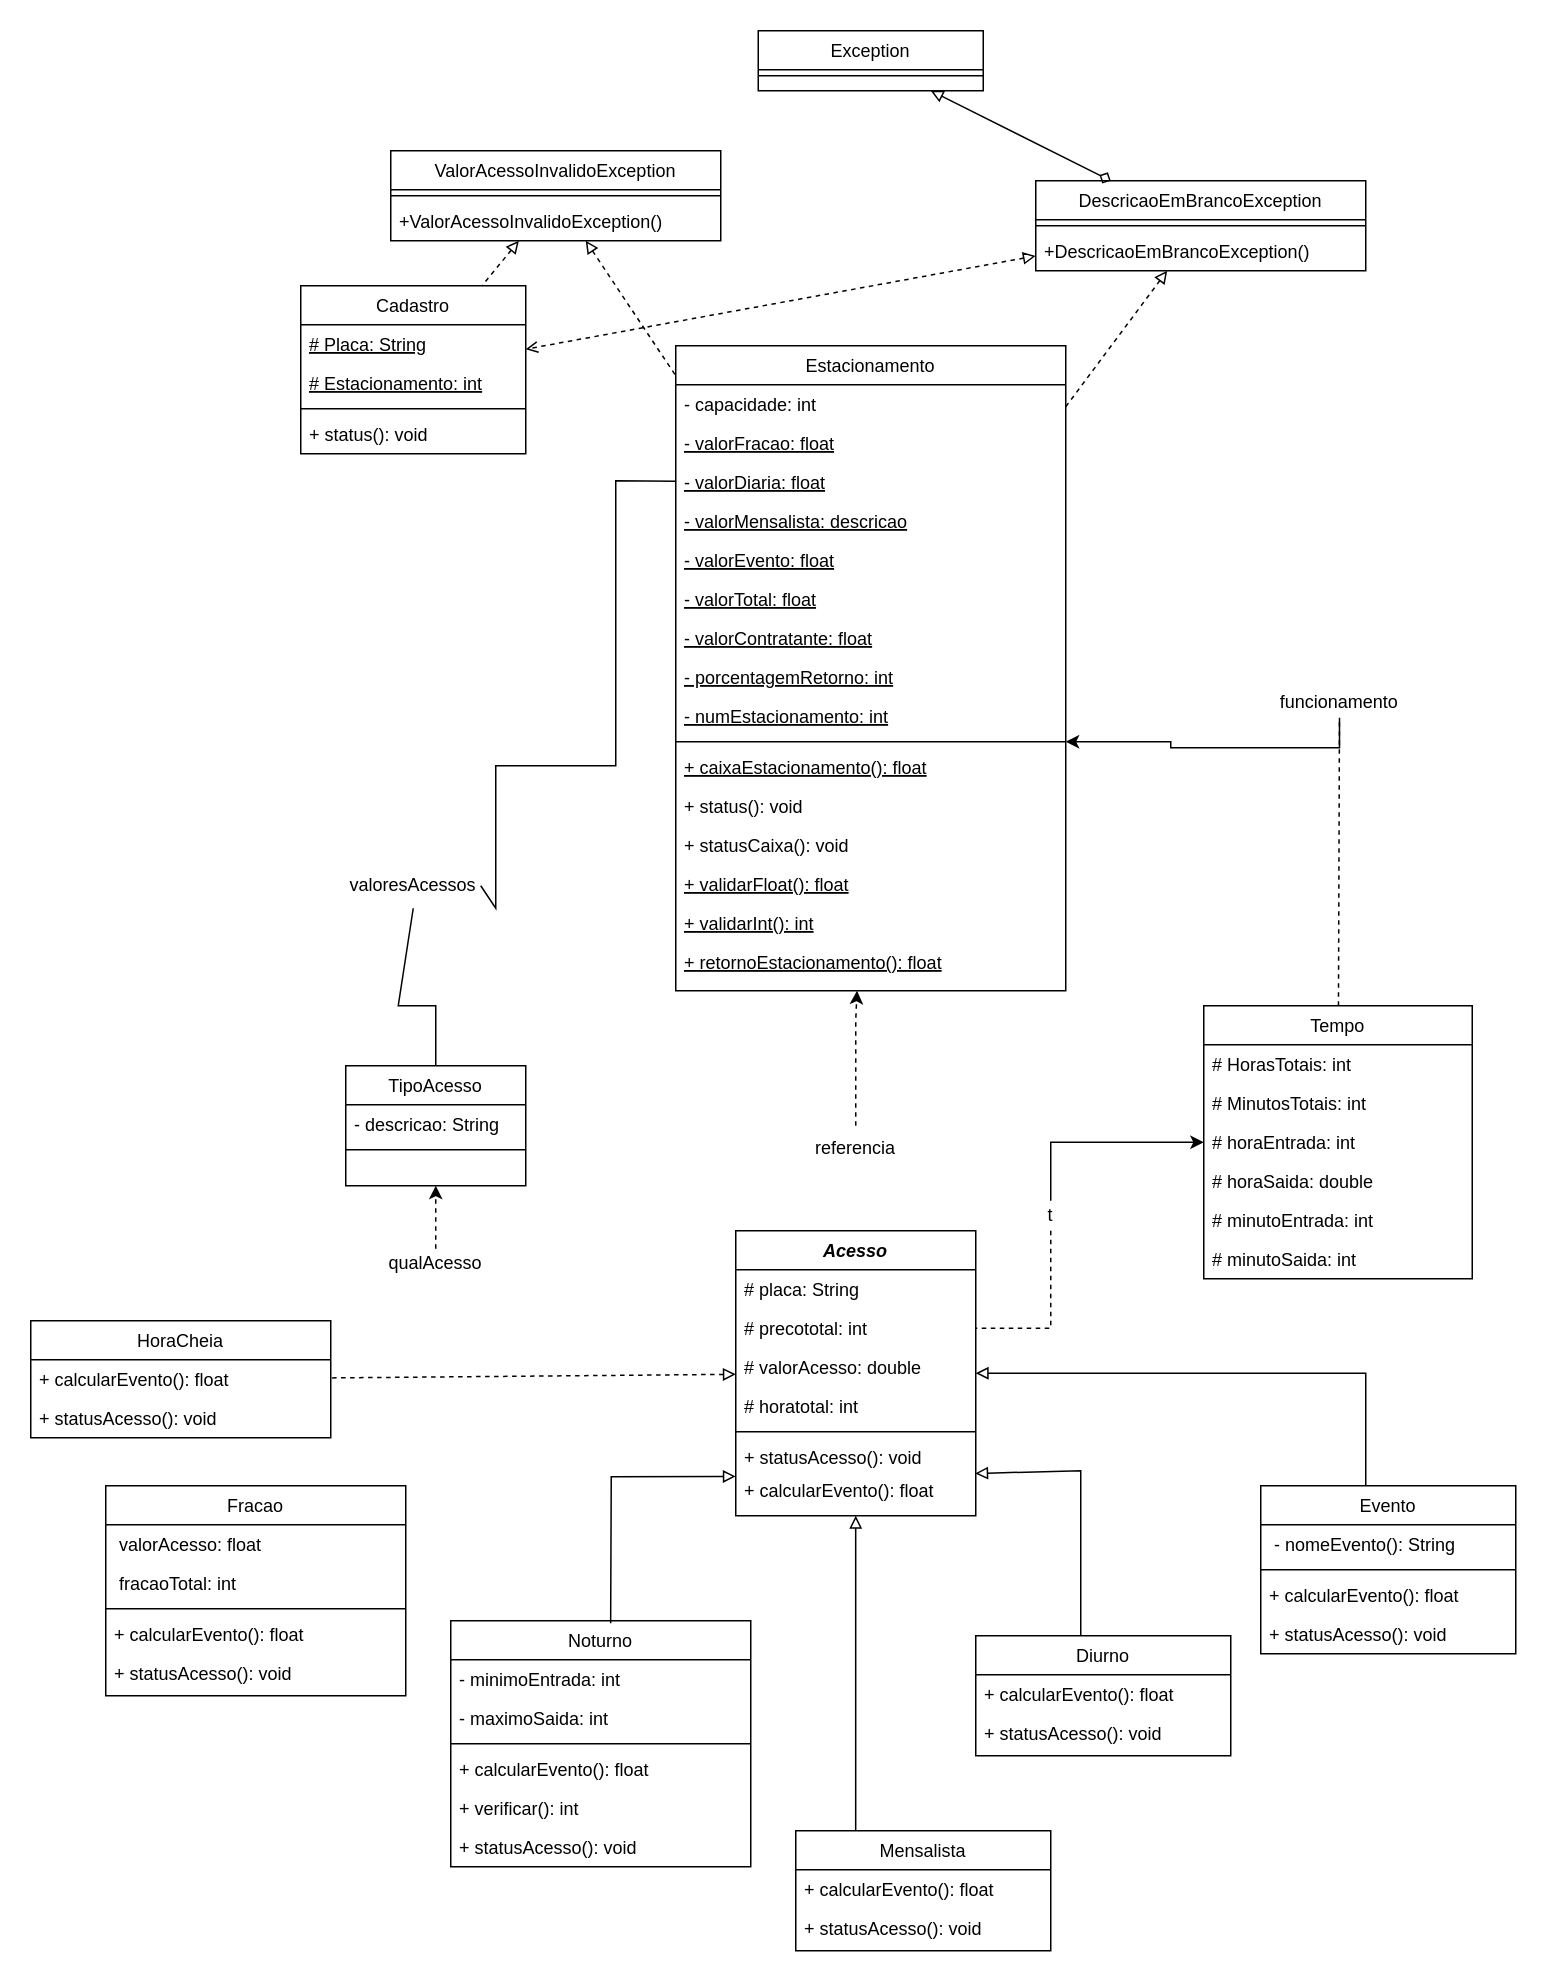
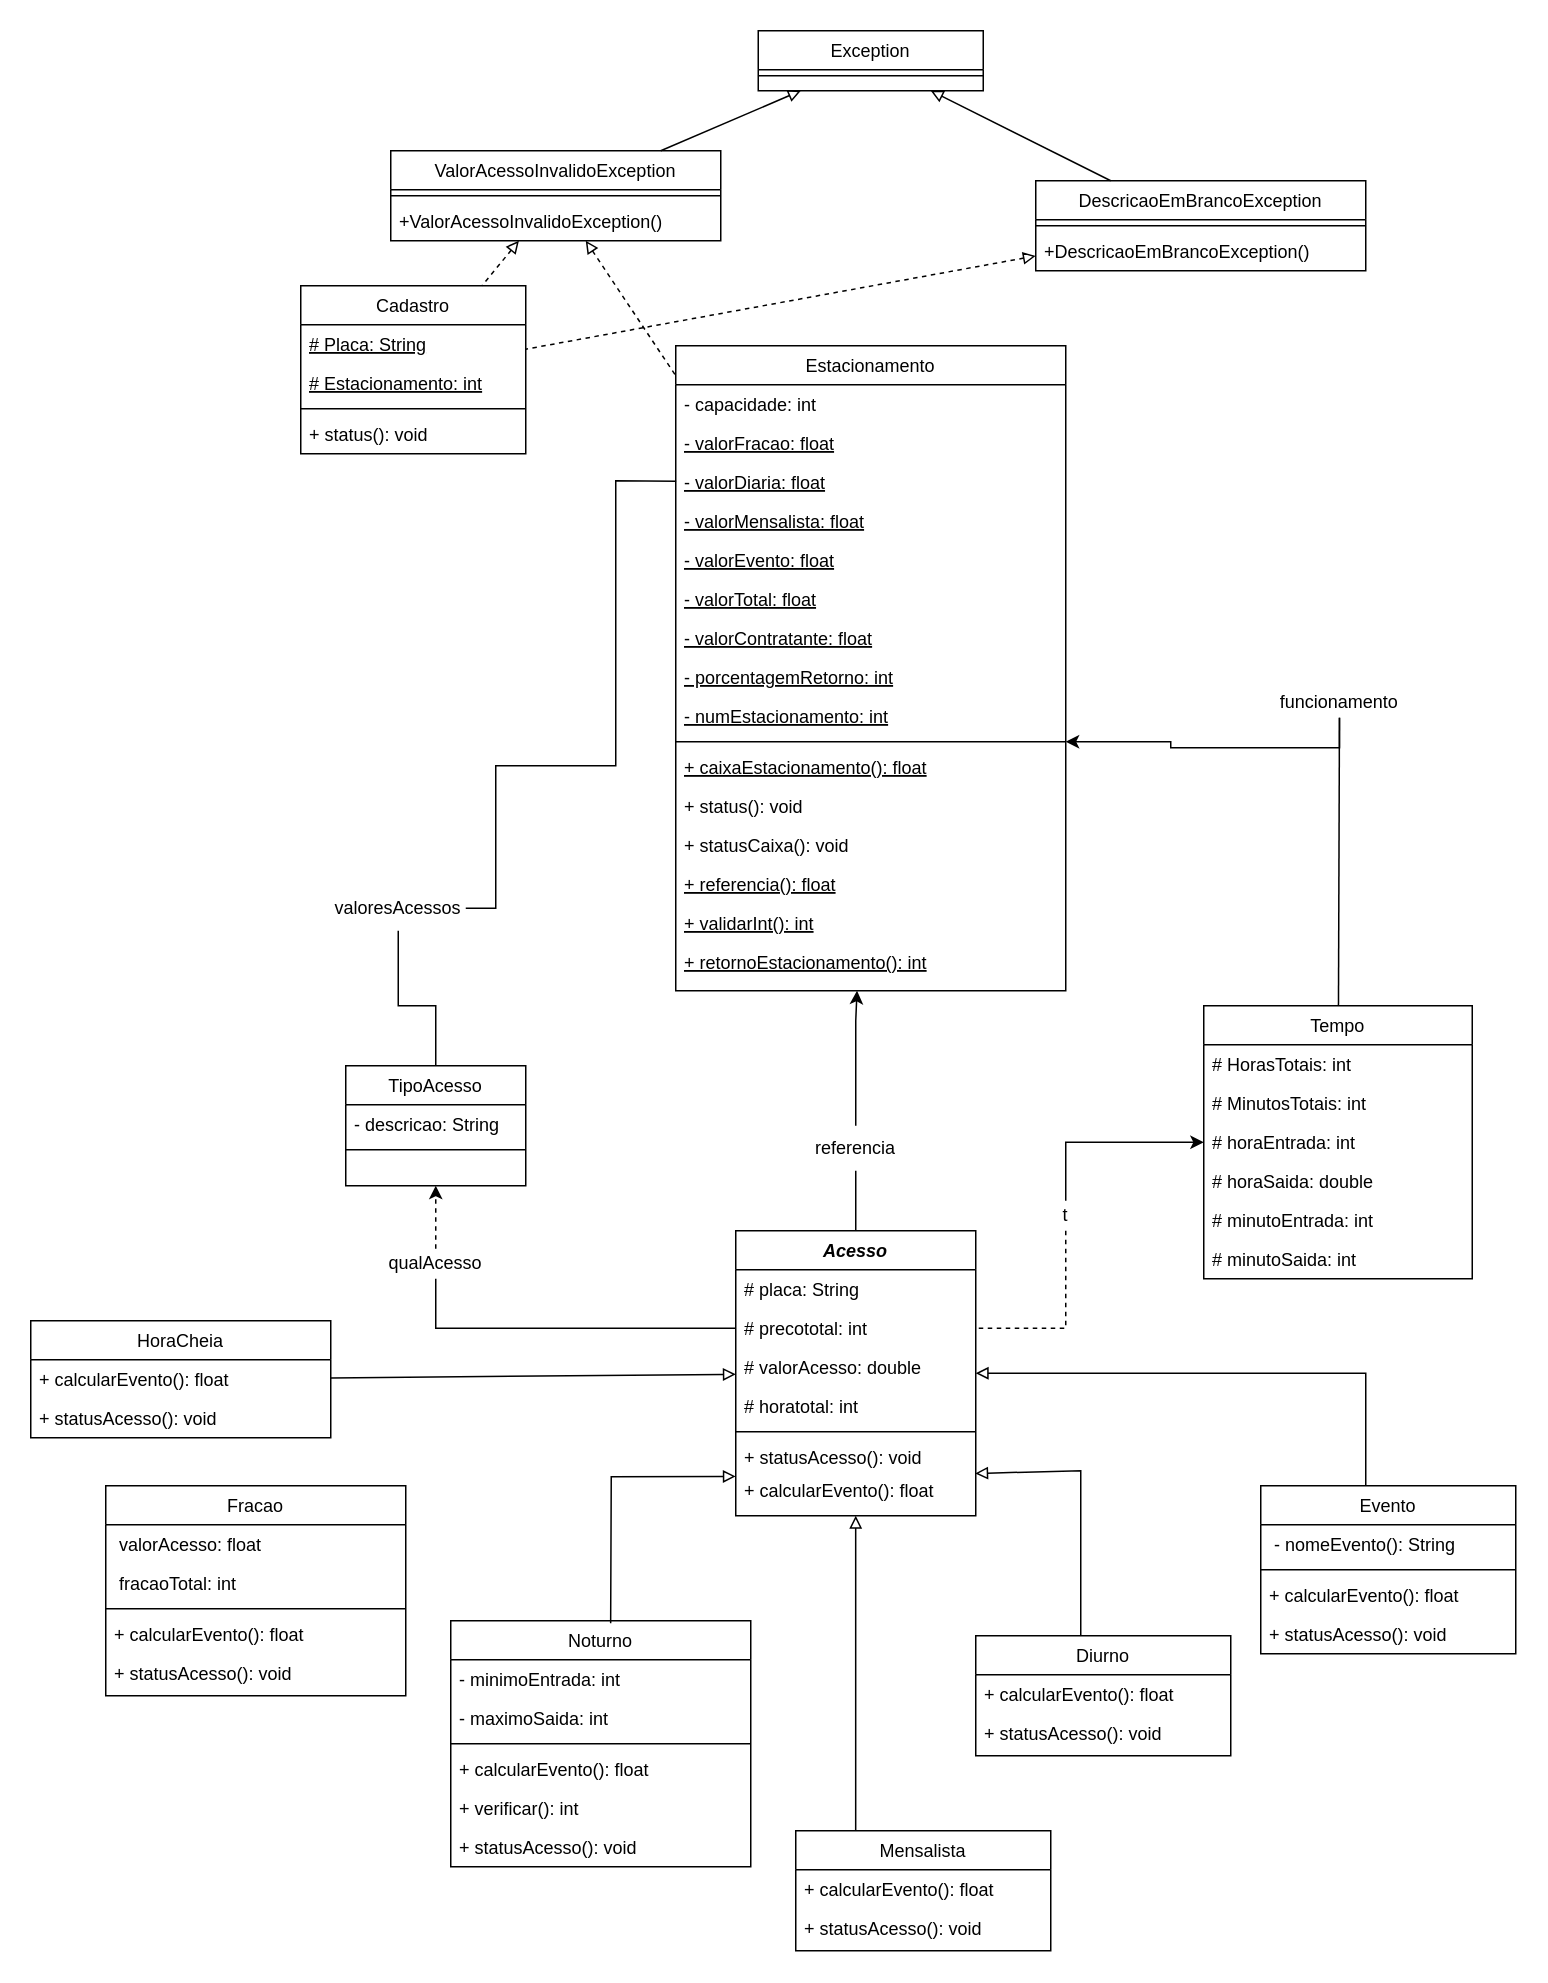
edge "ValorAcessoInvalidoException" -> "Exception": added
edge "Exception" -- "DescricaoEmBrancoException": arrowhead diamond -> none
edge "Estacionamento" -> "DescricaoEmBrancoException": removed
edge "DescricaoEmBrancoException" -- "Cadastro": arrowhead open -> none
node "- valorMensalista: descricao": label "- valorMensalista: descricao" -> "- valorMensalista: float"
edge "funcionamento" -- "Tempo": style dashed -> solid
node "+ validarFloat(): float": label "+ validarFloat(): float" -> "+ referencia(): float"
node "valoresAcessos": moved (413, 886) -> (398, 908)
node "+ retornoEstacionamento(): float": label "+ retornoEstacionamento(): float" -> "+ retornoEstacionamento(): int"
edge "referencia" -> "Estacionamento": style dashed -> solid
edge "referencia" -- "Acesso": added
node "t": moved (1051, 1216) -> (1066, 1216)
edge "qualAcesso" -- "# precototal: int": added
edge "HoraCheia" -> "Acesso": style dashed -> solid
